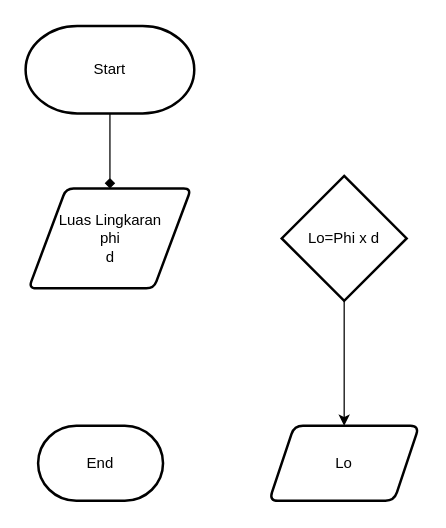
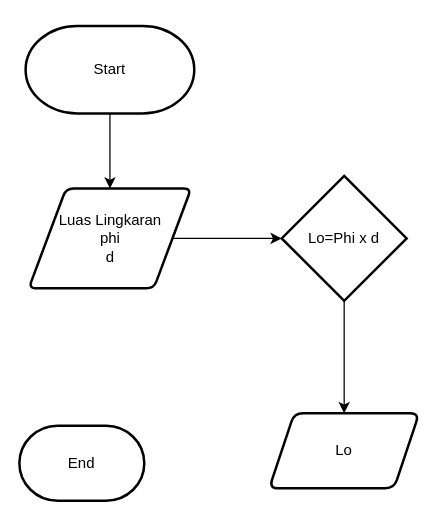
edge "Start" -> "Luas Lingkaran phi d": arrowhead diamond -> classic
edge "Luas Lingkaran phi d" -> "Lo=Phi x d": added
node "End": moved (101, 463) -> (82, 463)
node "Lo": moved (344, 463) -> (344, 451)
